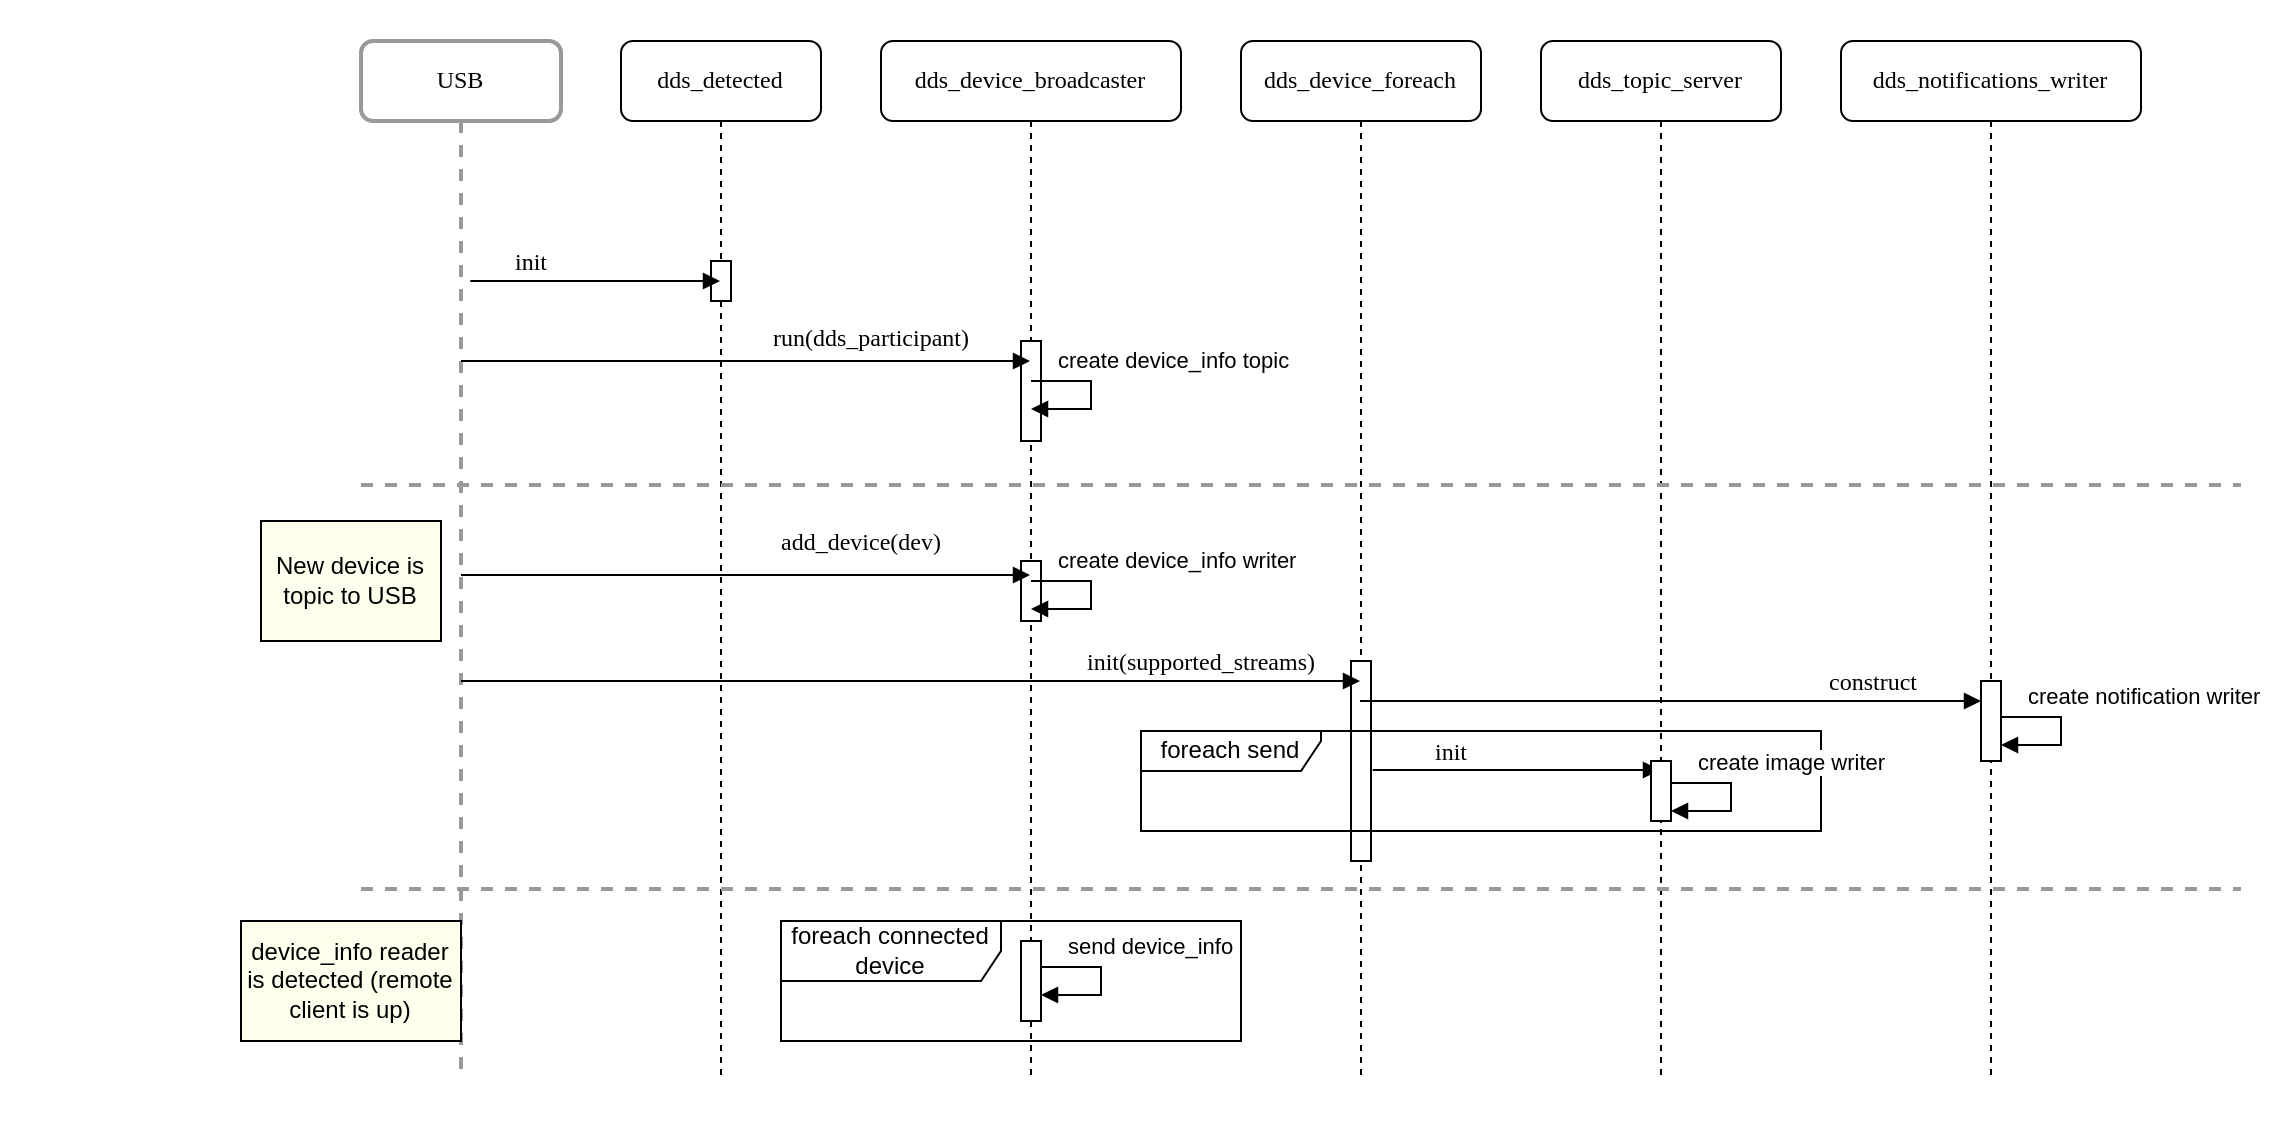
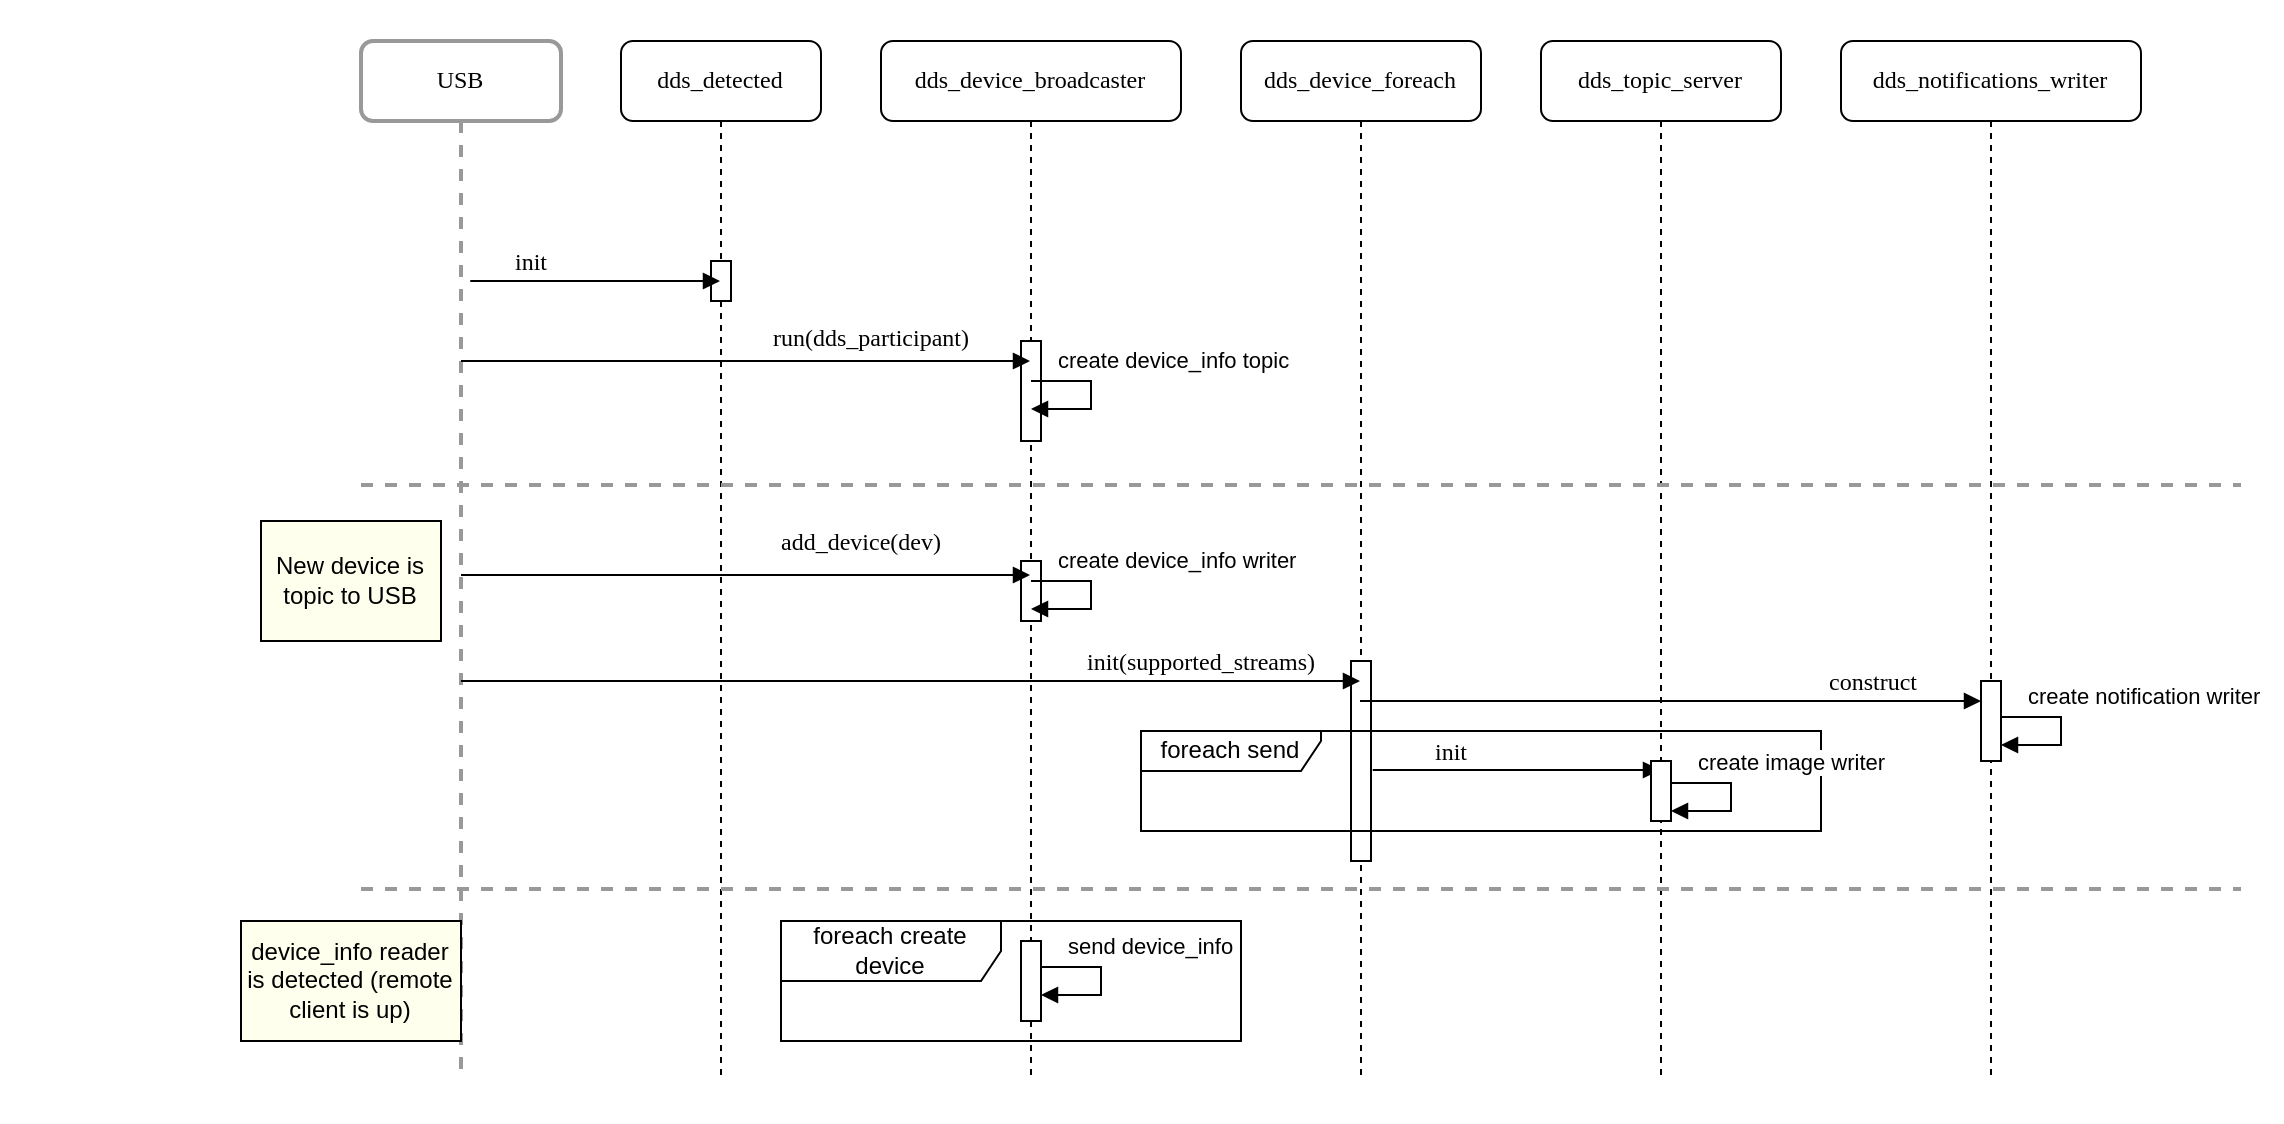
node "foreach connected device": label "foreach connected device" -> "foreach create device"
